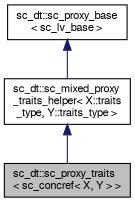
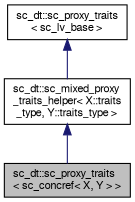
node "sc_dt::sc_proxy_base < sc_lv_base >": label "sc_dt::sc_proxy_base < sc_lv_base >" -> "sc_dt::sc_proxy_traits < sc_lv_base >"
